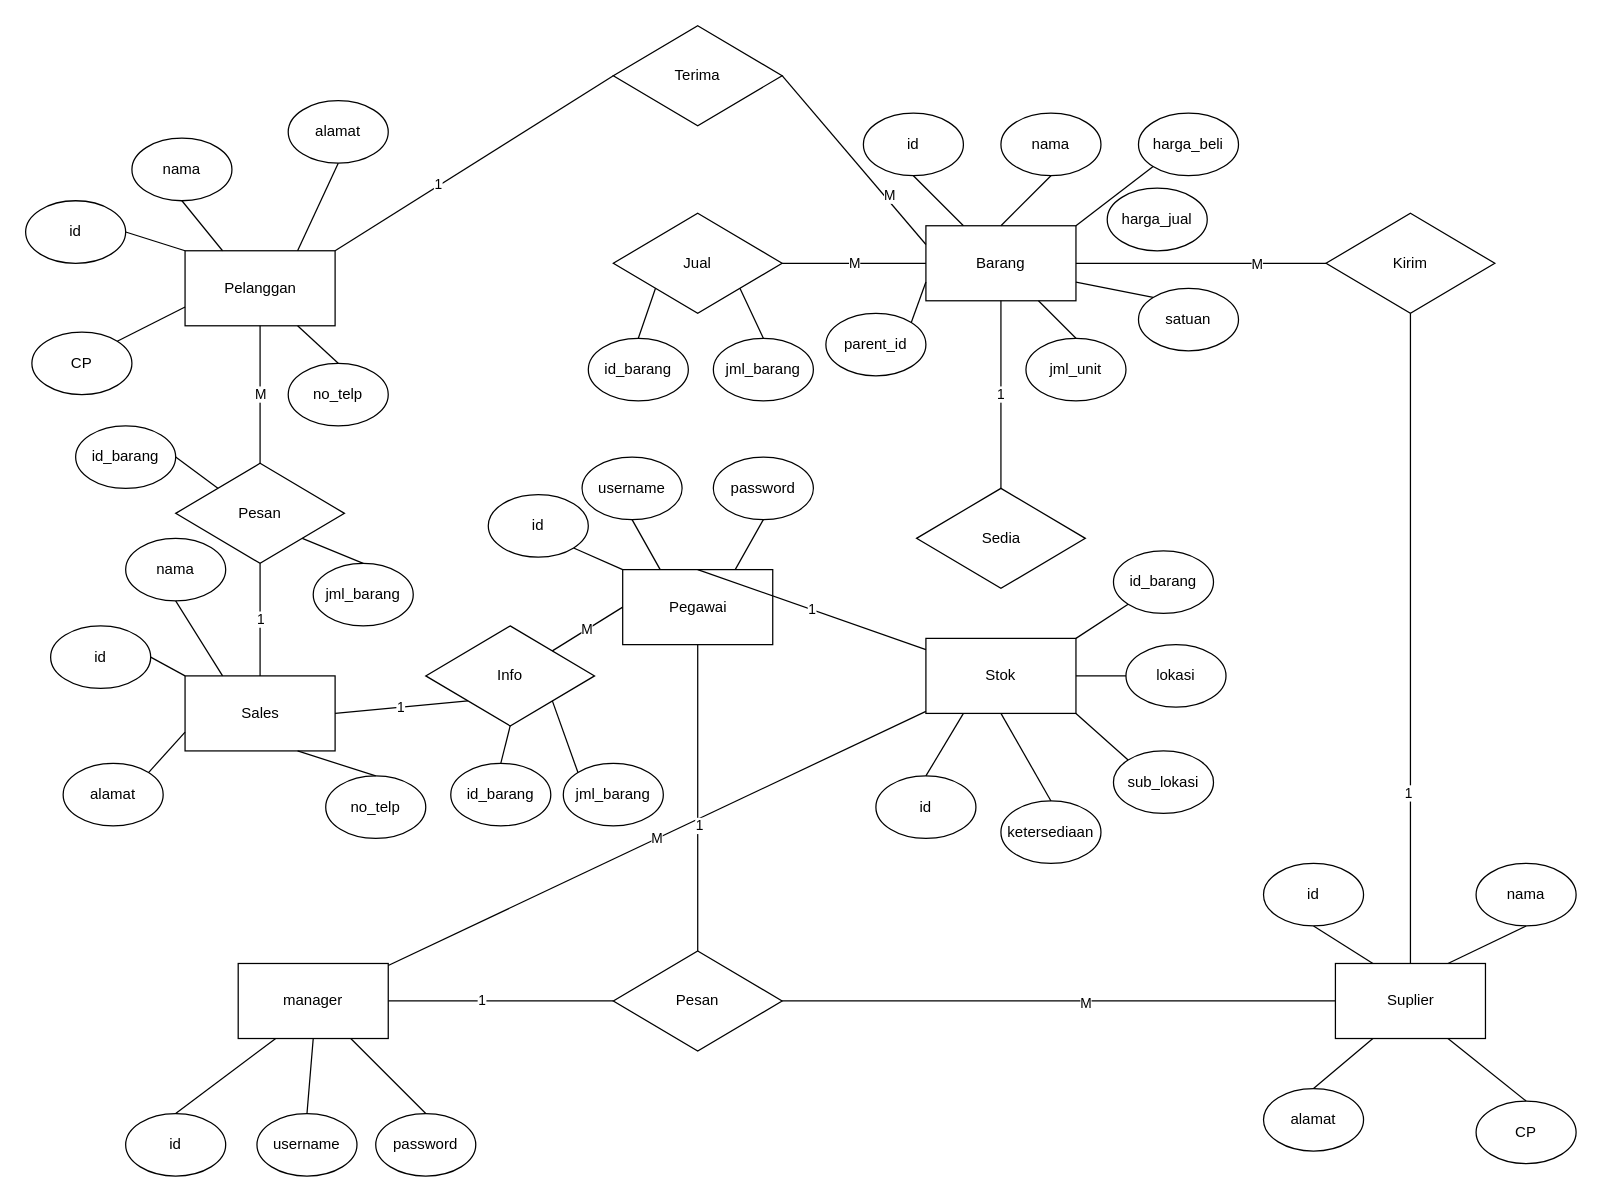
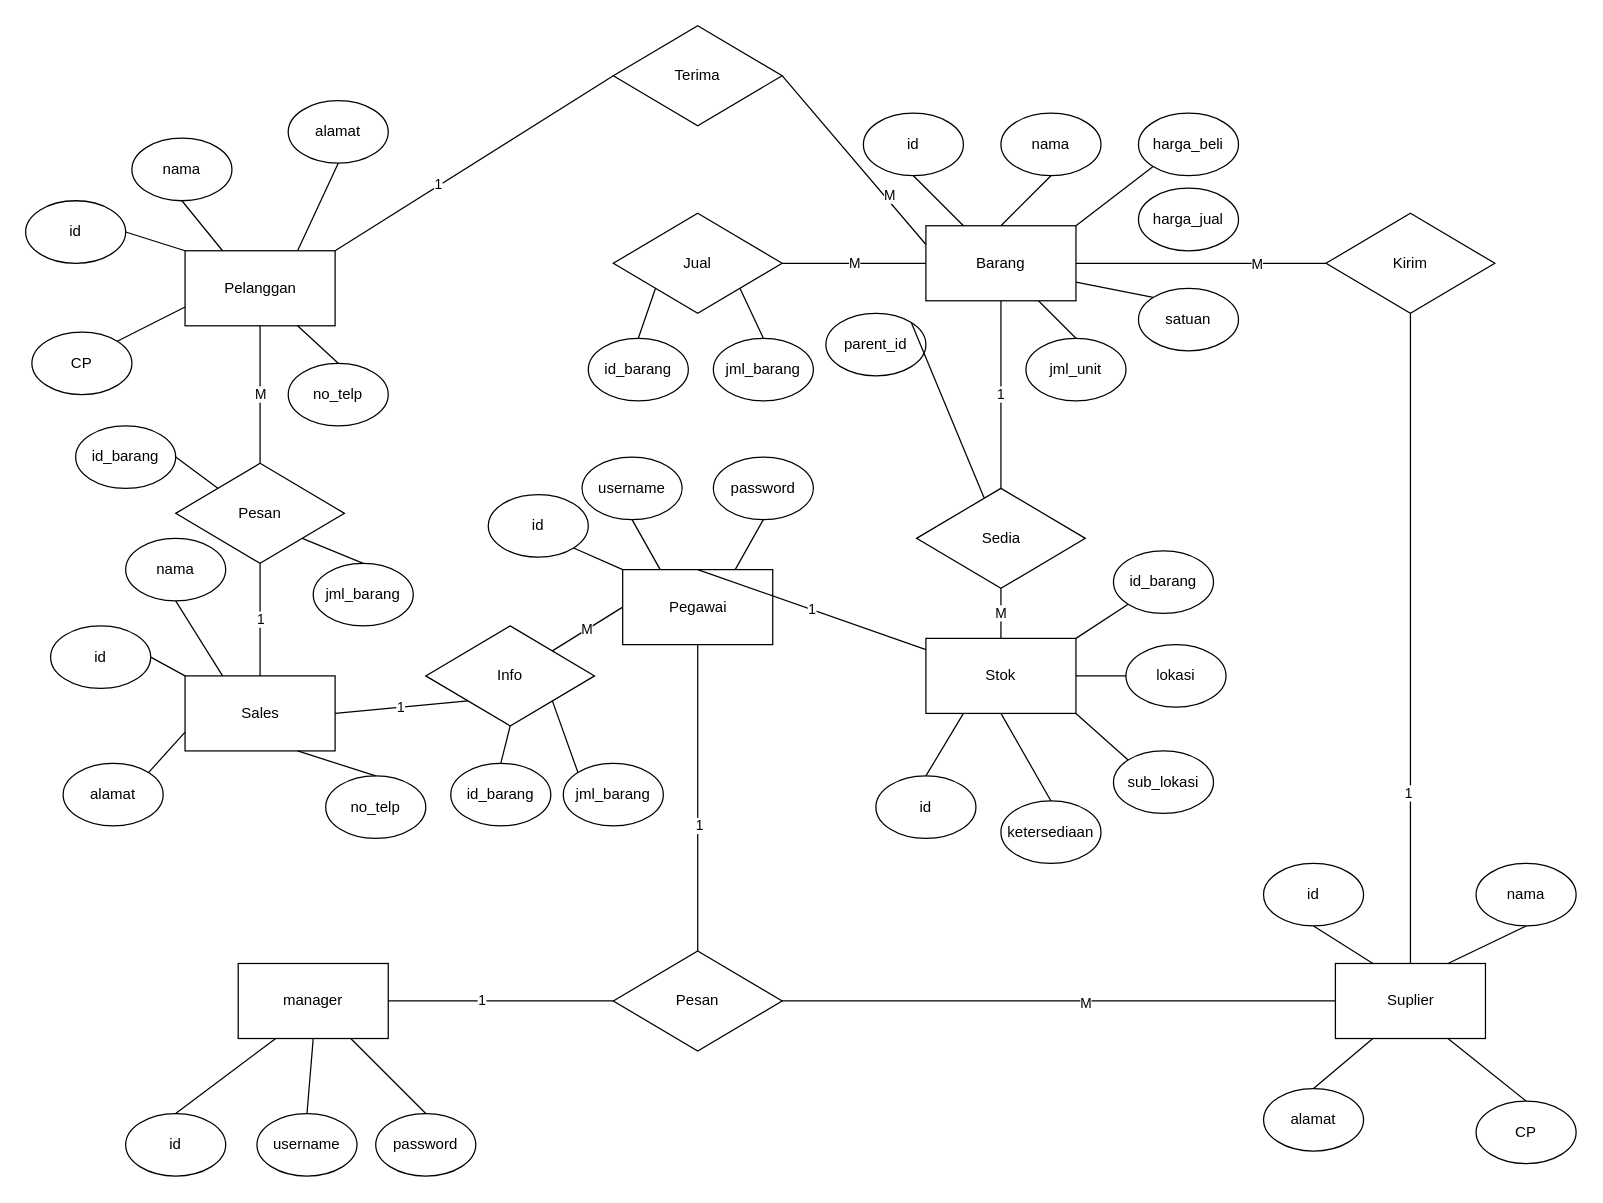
node "harga_jual": moved (1157, 219) -> (1188, 219)
edge "Barang" -- "parent_id": now "Sedia" -- "parent_id"
edge "Stok" -- "manager": now "Stok" -- "Sedia"
